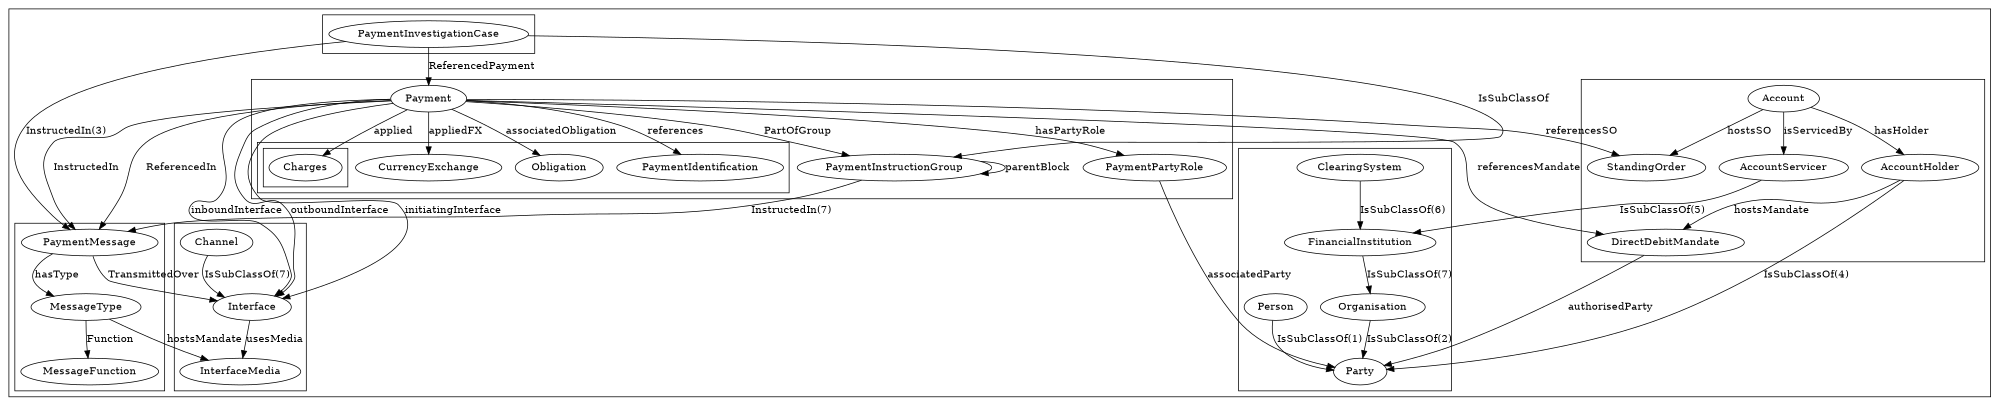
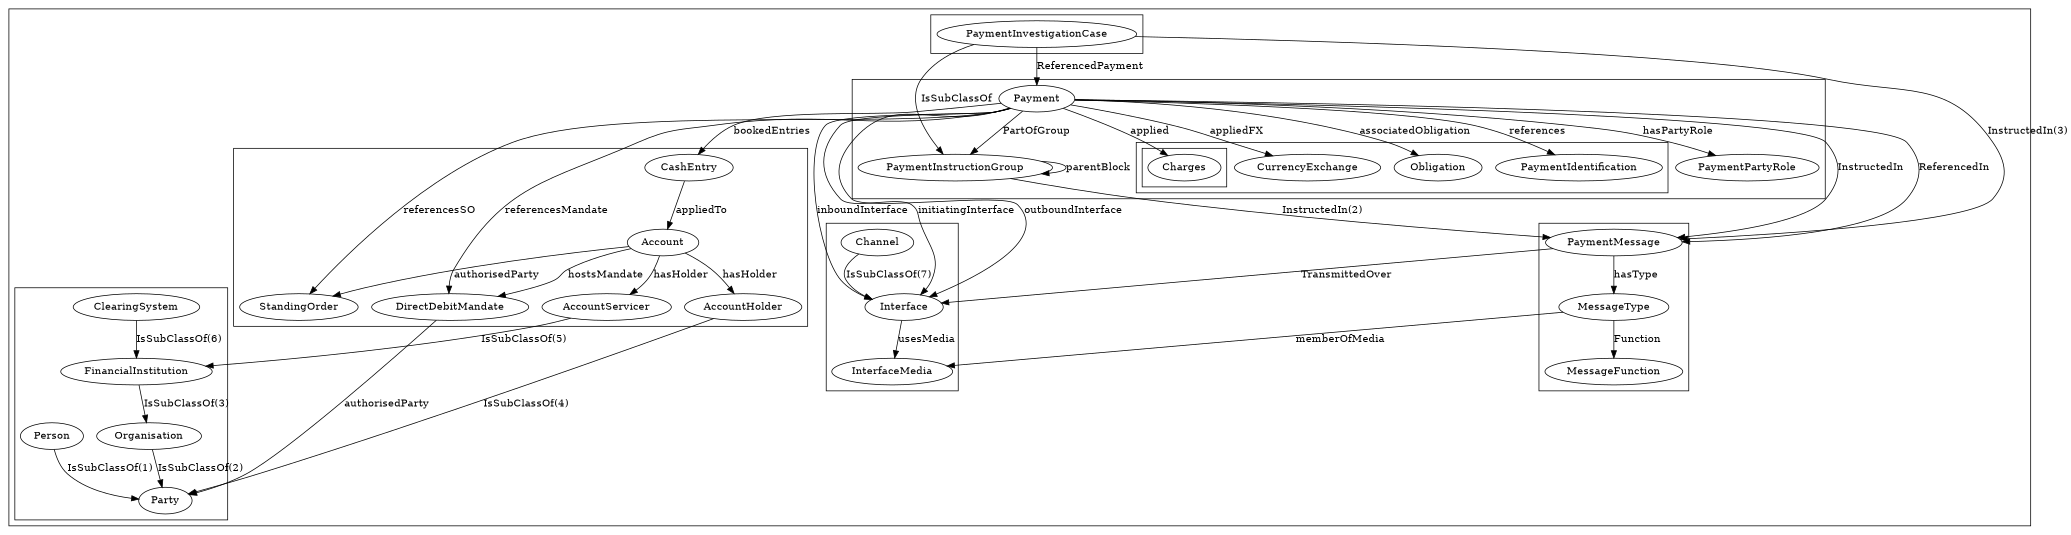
edge "Account" -> "StandingOrder": label "hostsSO" -> "authorisedParty"
edge "Account" -> "AccountServicer": label "isServicedBy" -> "hasHolder"
node "CashEntry": added
edge "AccountHolder" -> "DirectDebitMandate": now "Account" -> "DirectDebitMandate"
edge "PaymentInstructionGroup" -> "PaymentMessage": label "InstructedIn(7)" -> "InstructedIn(2)"
edge "FinancialInstitution" -> "Organisation": label "IsSubClassOf(7)" -> "IsSubClassOf(3)"
edge "PaymentPartyRole" -> "Party": removed, label "associatedParty"
edge "MessageType" -> "InterfaceMedia": label "hostsMandate" -> "memberOfMedia"
